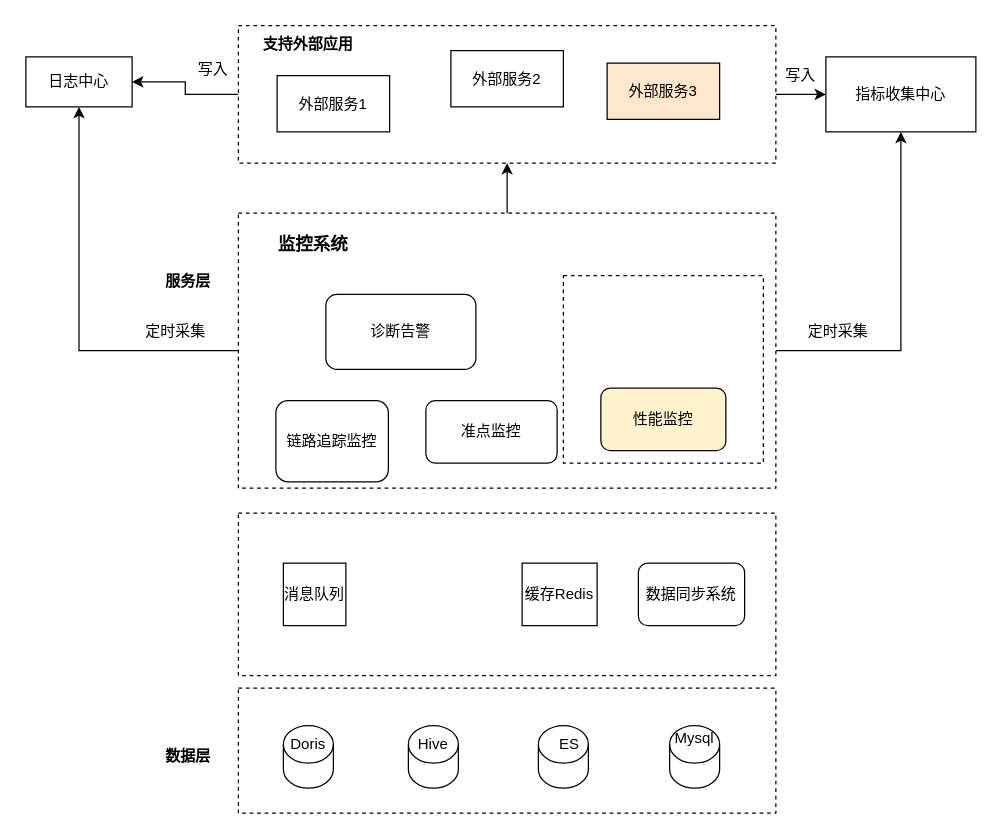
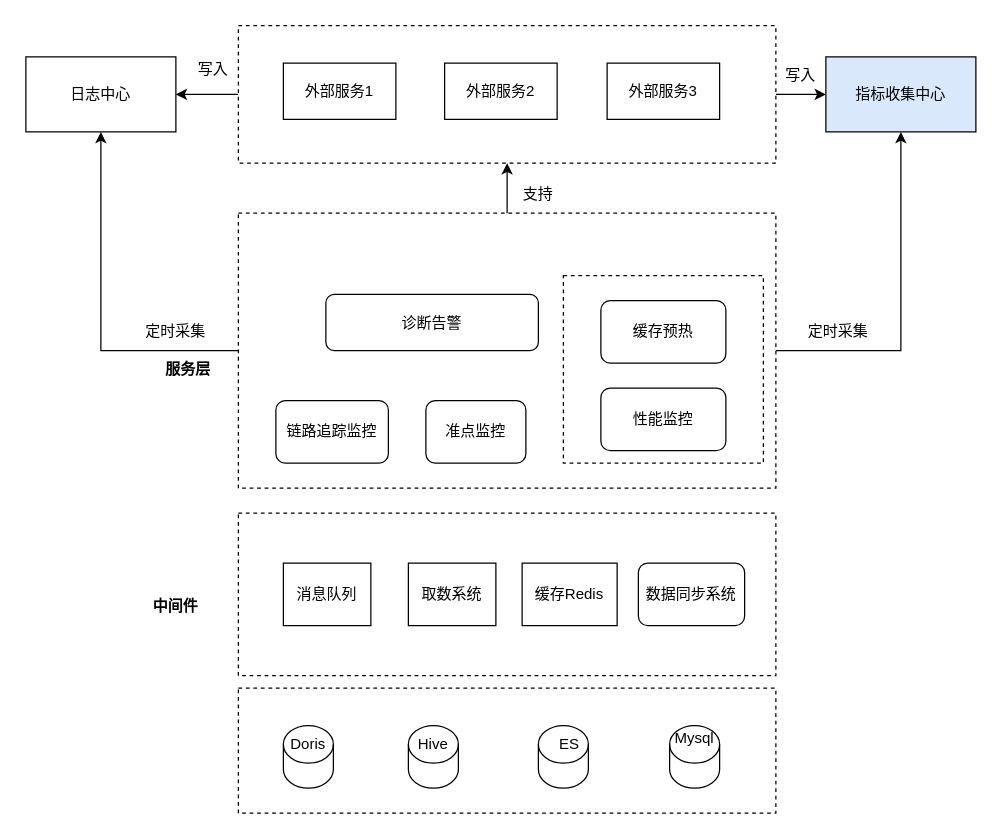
node "支持外部应用": removed
node "外部服务2": moved (507, 79) -> (501, 91)
node "日志中心": size 106x50 -> 150x75
node "外部服务3": fillcolor #ffe6cc -> #ffffff
node "指标收集中心": fillcolor #ffffff -> #dae8fc
node "外部服务1": moved (333, 104) -> (339, 91)
node "支持": added
node "监控系统": removed
node "服务层": moved (188, 282) -> (188, 369)
node "诊断告警": size 150x75 -> 213x56
node "缓存预热": added
node "性能监控": fillcolor #fff2cc -> #ffffff
node "准点监控": size 131x63 -> 100x63
node "链路追踪监控": size 113x81 -> 113x63
node "消息队列": size 63x63 -> 88x63
node "取数系统": added
node "缓存Redis": size 75x63 -> 95x63
node "中间件": added
node "数据层": removed
